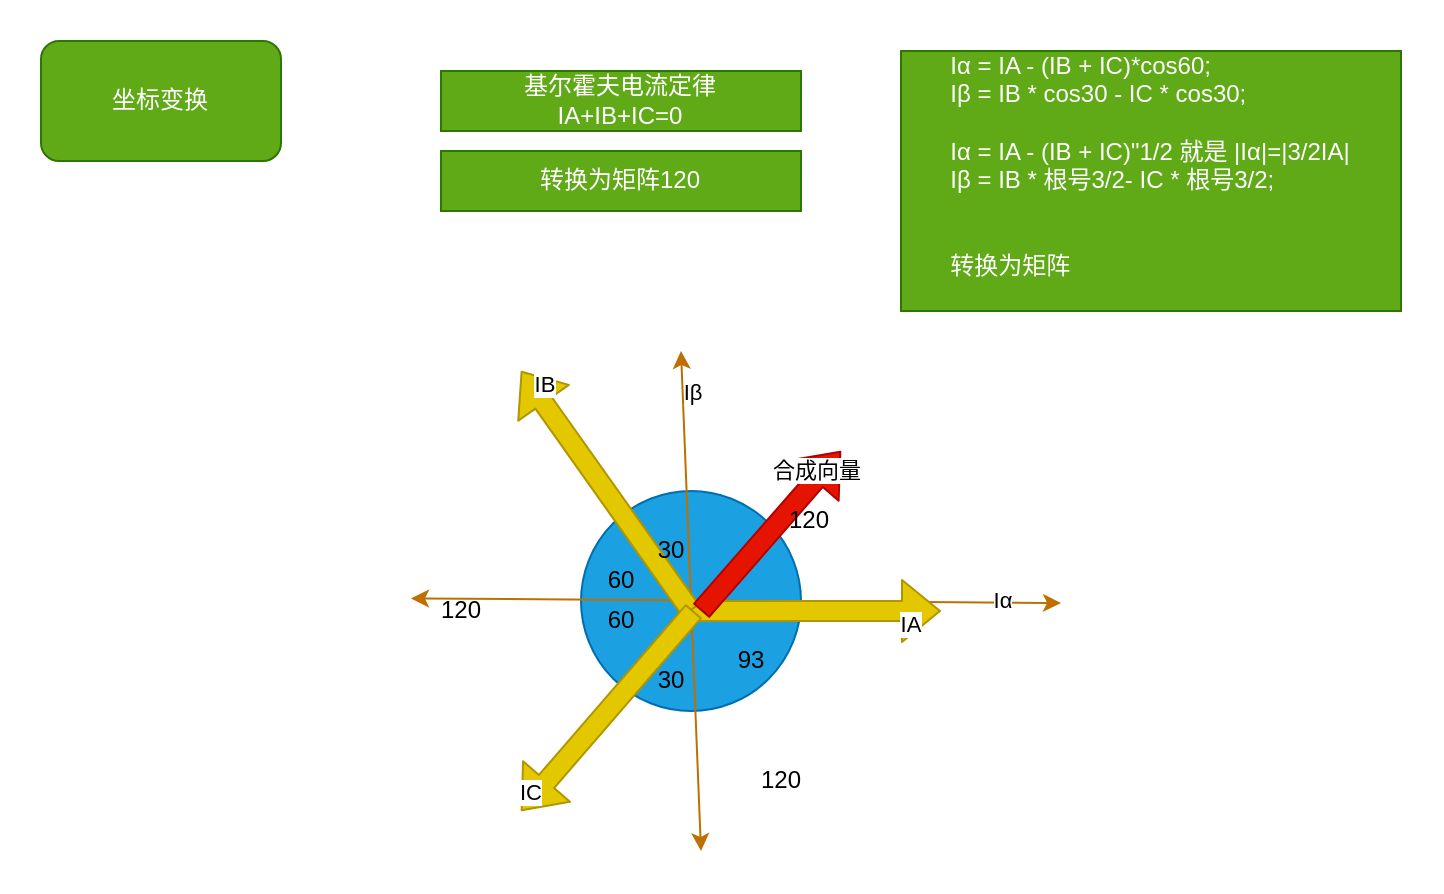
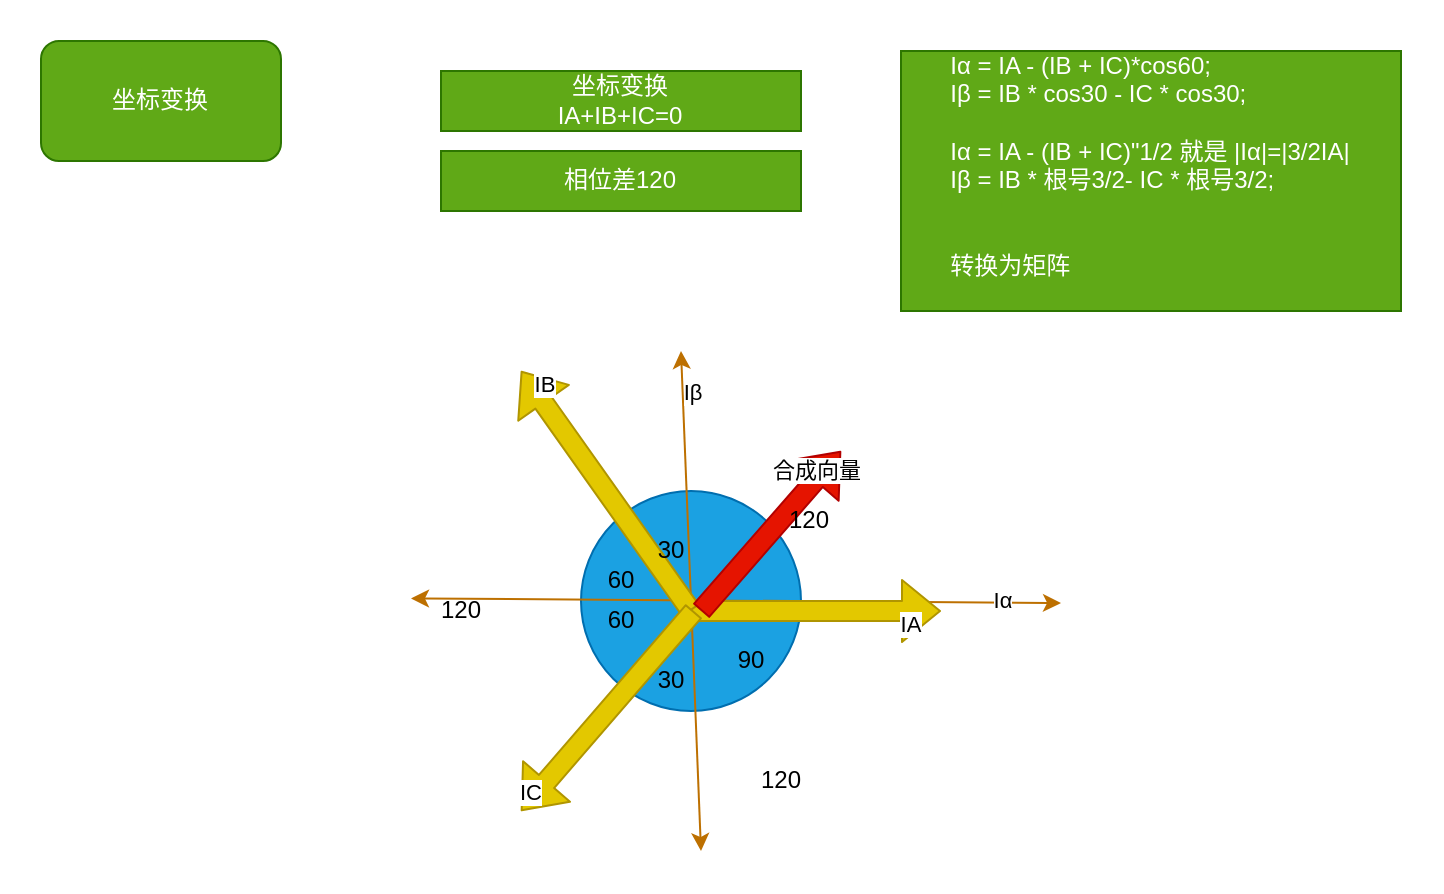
node "基尔霍夫电流定律 IA+IB+IC=0": label "基尔霍夫电流定律 IA+IB+IC=0" -> "坐标变换 IA+IB+IC=0"
node "转换为矩阵120": label "转换为矩阵120" -> "相位差120"
node "93": label "93" -> "90"
